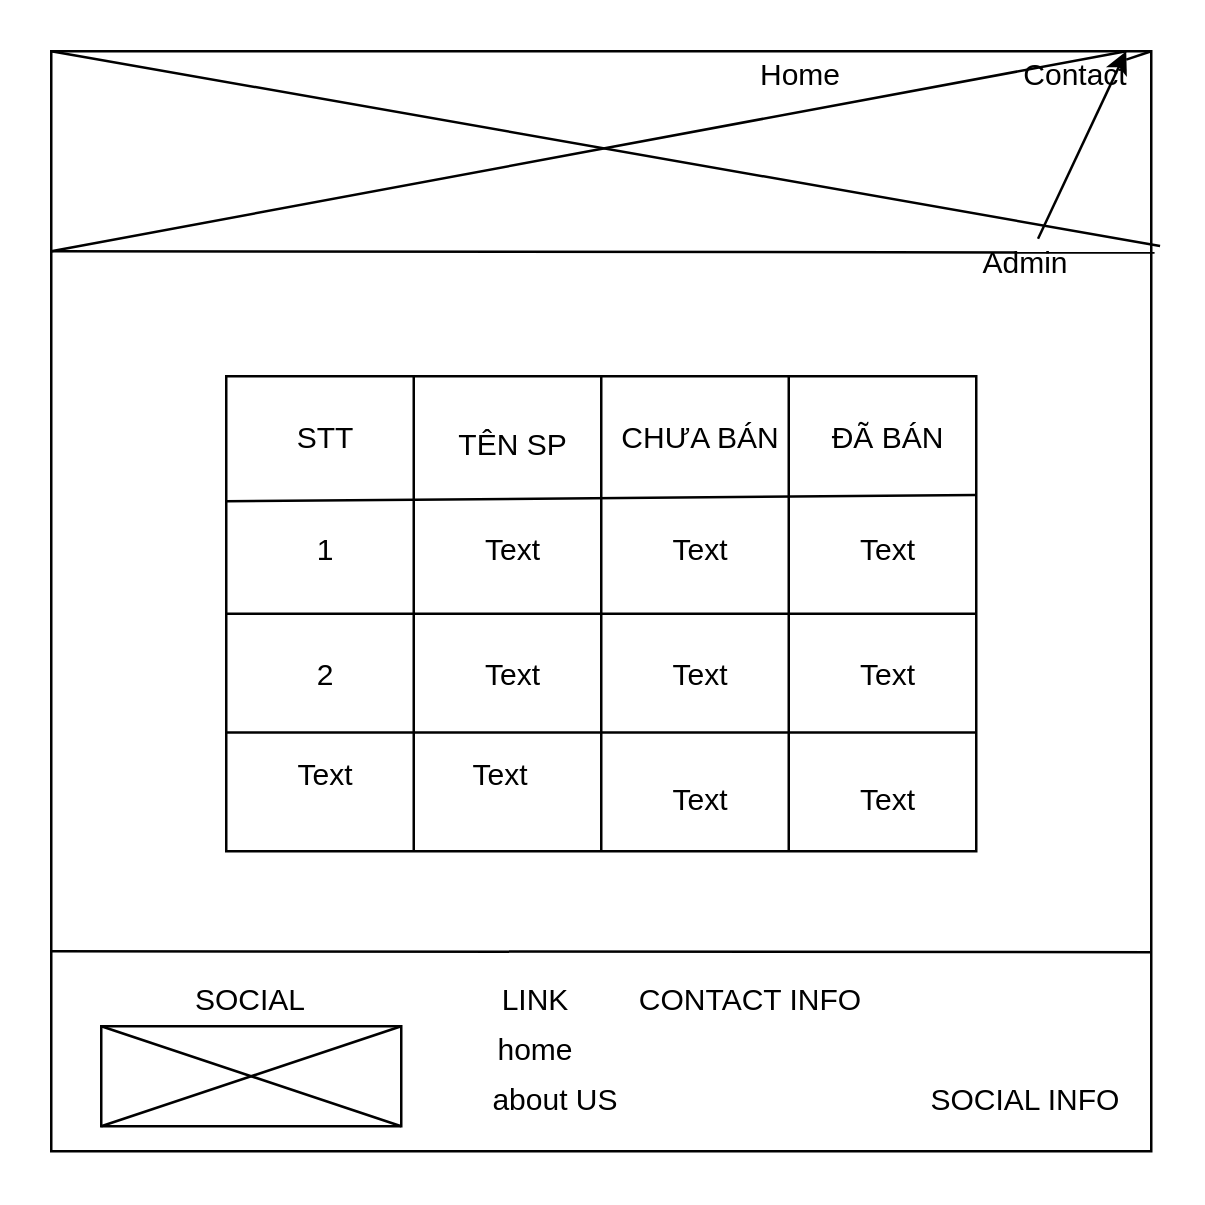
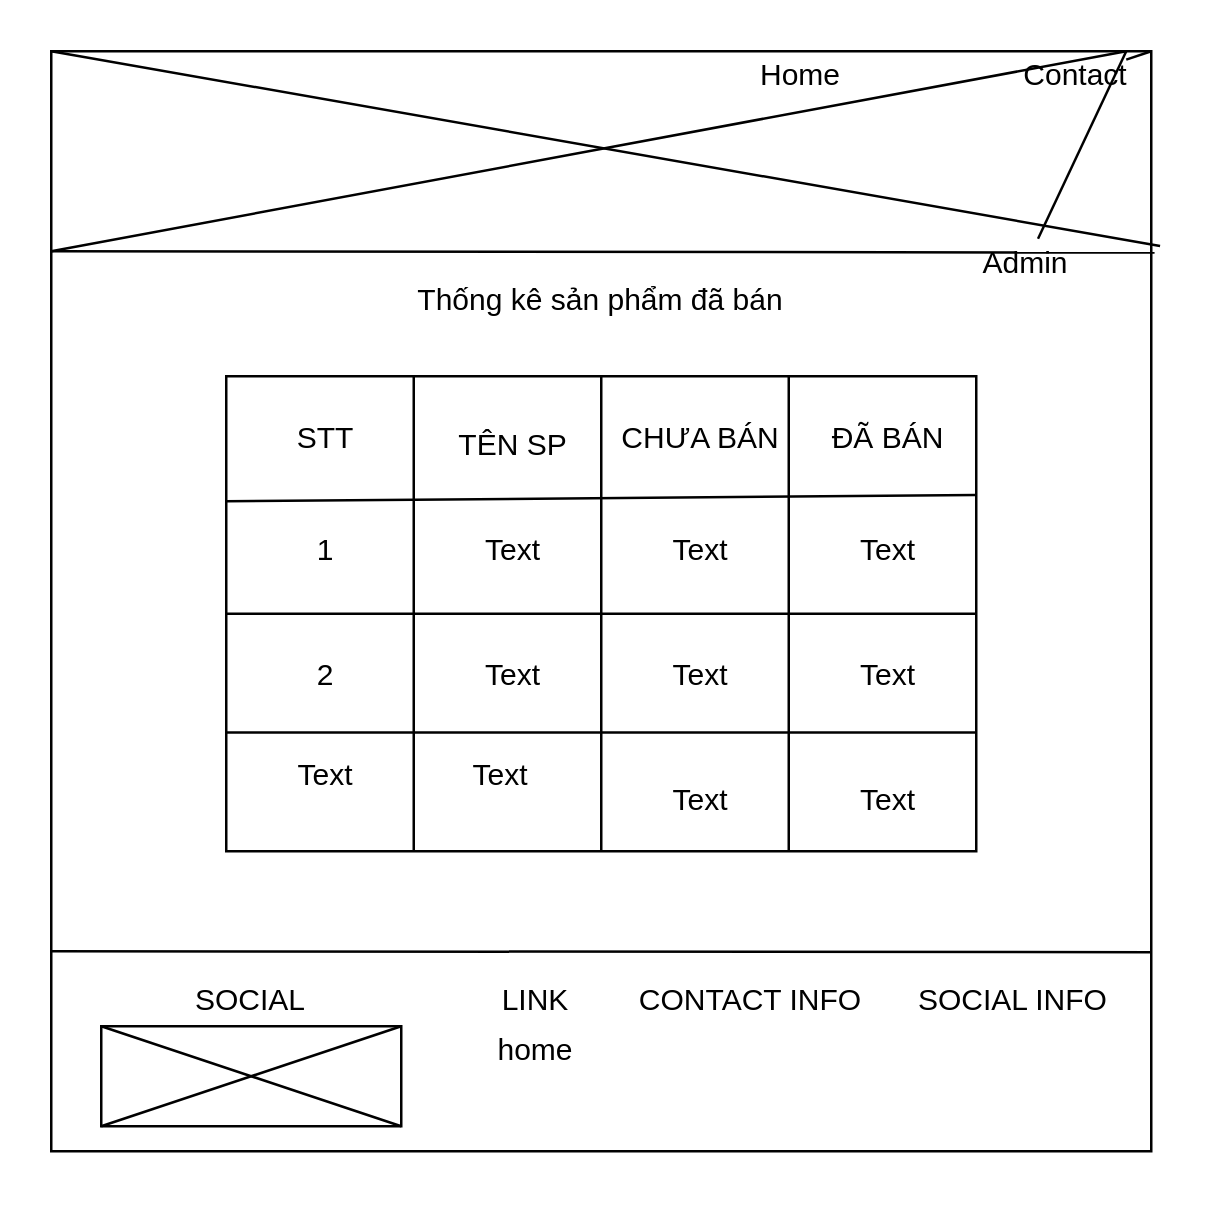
edge "Admin" -> "Contact": arrowhead classic -> none
node "Thống kê sản phẩm đã bán": added
node "about US": removed
node "SOCIAL INFO": moved (1026, 1101) -> (1014, 1001)
